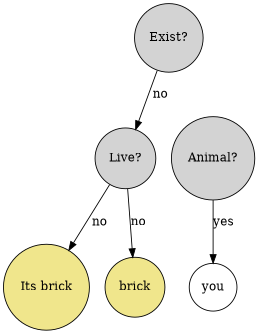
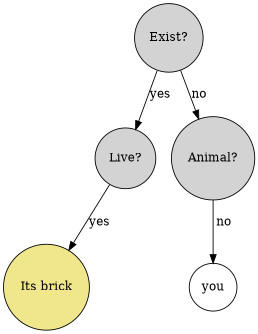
edge "Exist?" -> "Animal?": added, label "no"
edge "Exist?" -> "Live?": label "no" -> "yes"
edge "Live?" -> "Its brick": label "no" -> "yes"
edge "Animal?" -> "you": label "yes" -> "no"
node "brick": removed
